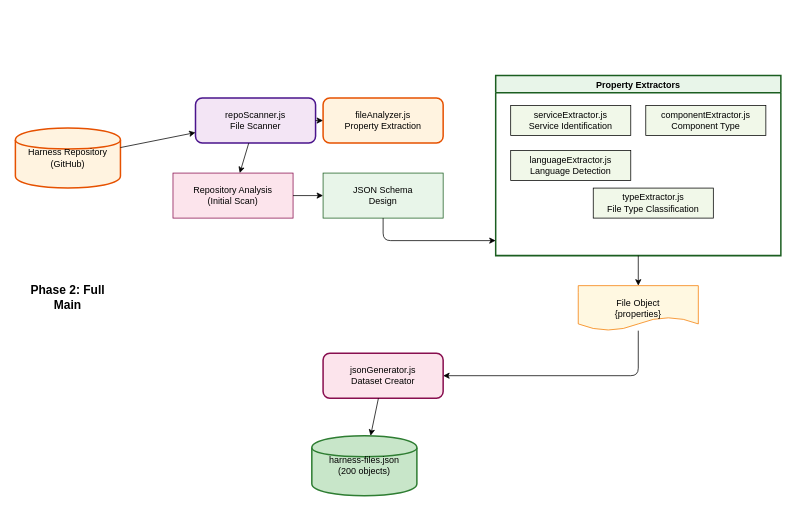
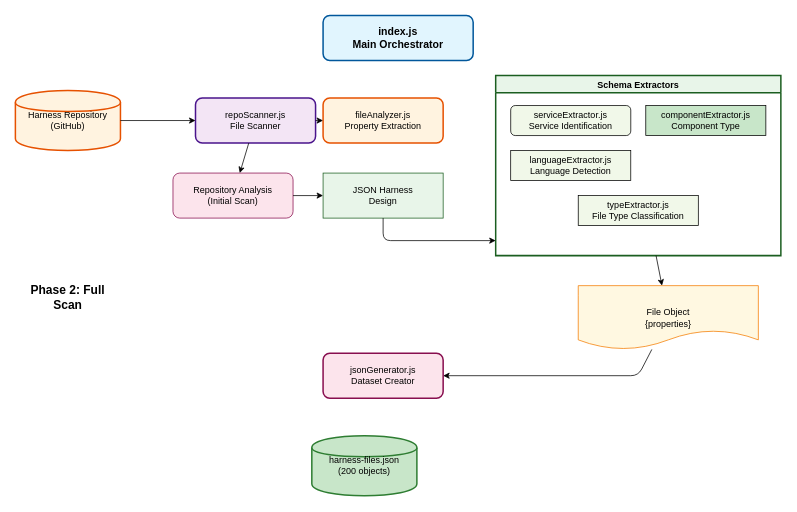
node "index.js Main Orchestrator": added
node "Property Extractors": label "Property Extractors" -> "Schema Extractors"
node "serviceExtractor.js Service Identification": shape rectangle -> rounded rectangle
node "componentExtractor.js Component Type": fillcolor #f1f8e9 -> #c8e6c9
node "Harness Repository (GitHub)": moved (68, 158) -> (68, 120)
node "Repository Analysis (Initial Scan)": shape rectangle -> rounded rectangle
node "JSON Schema Design": label "JSON Schema Design" -> "JSON Harness Design"
node "typeExtractor.js File Type Classification": moved (653, 203) -> (638, 210)
node "Phase 2: Full Main": label "Phase 2: Full Main" -> "Phase 2: Full Scan"
node "File Object {properties}": size 120x45 -> 180x64
edge "jsonGenerator.js Dataset Creator" -> "harness-files.json (200 objects)": removed, label "6. Export"
